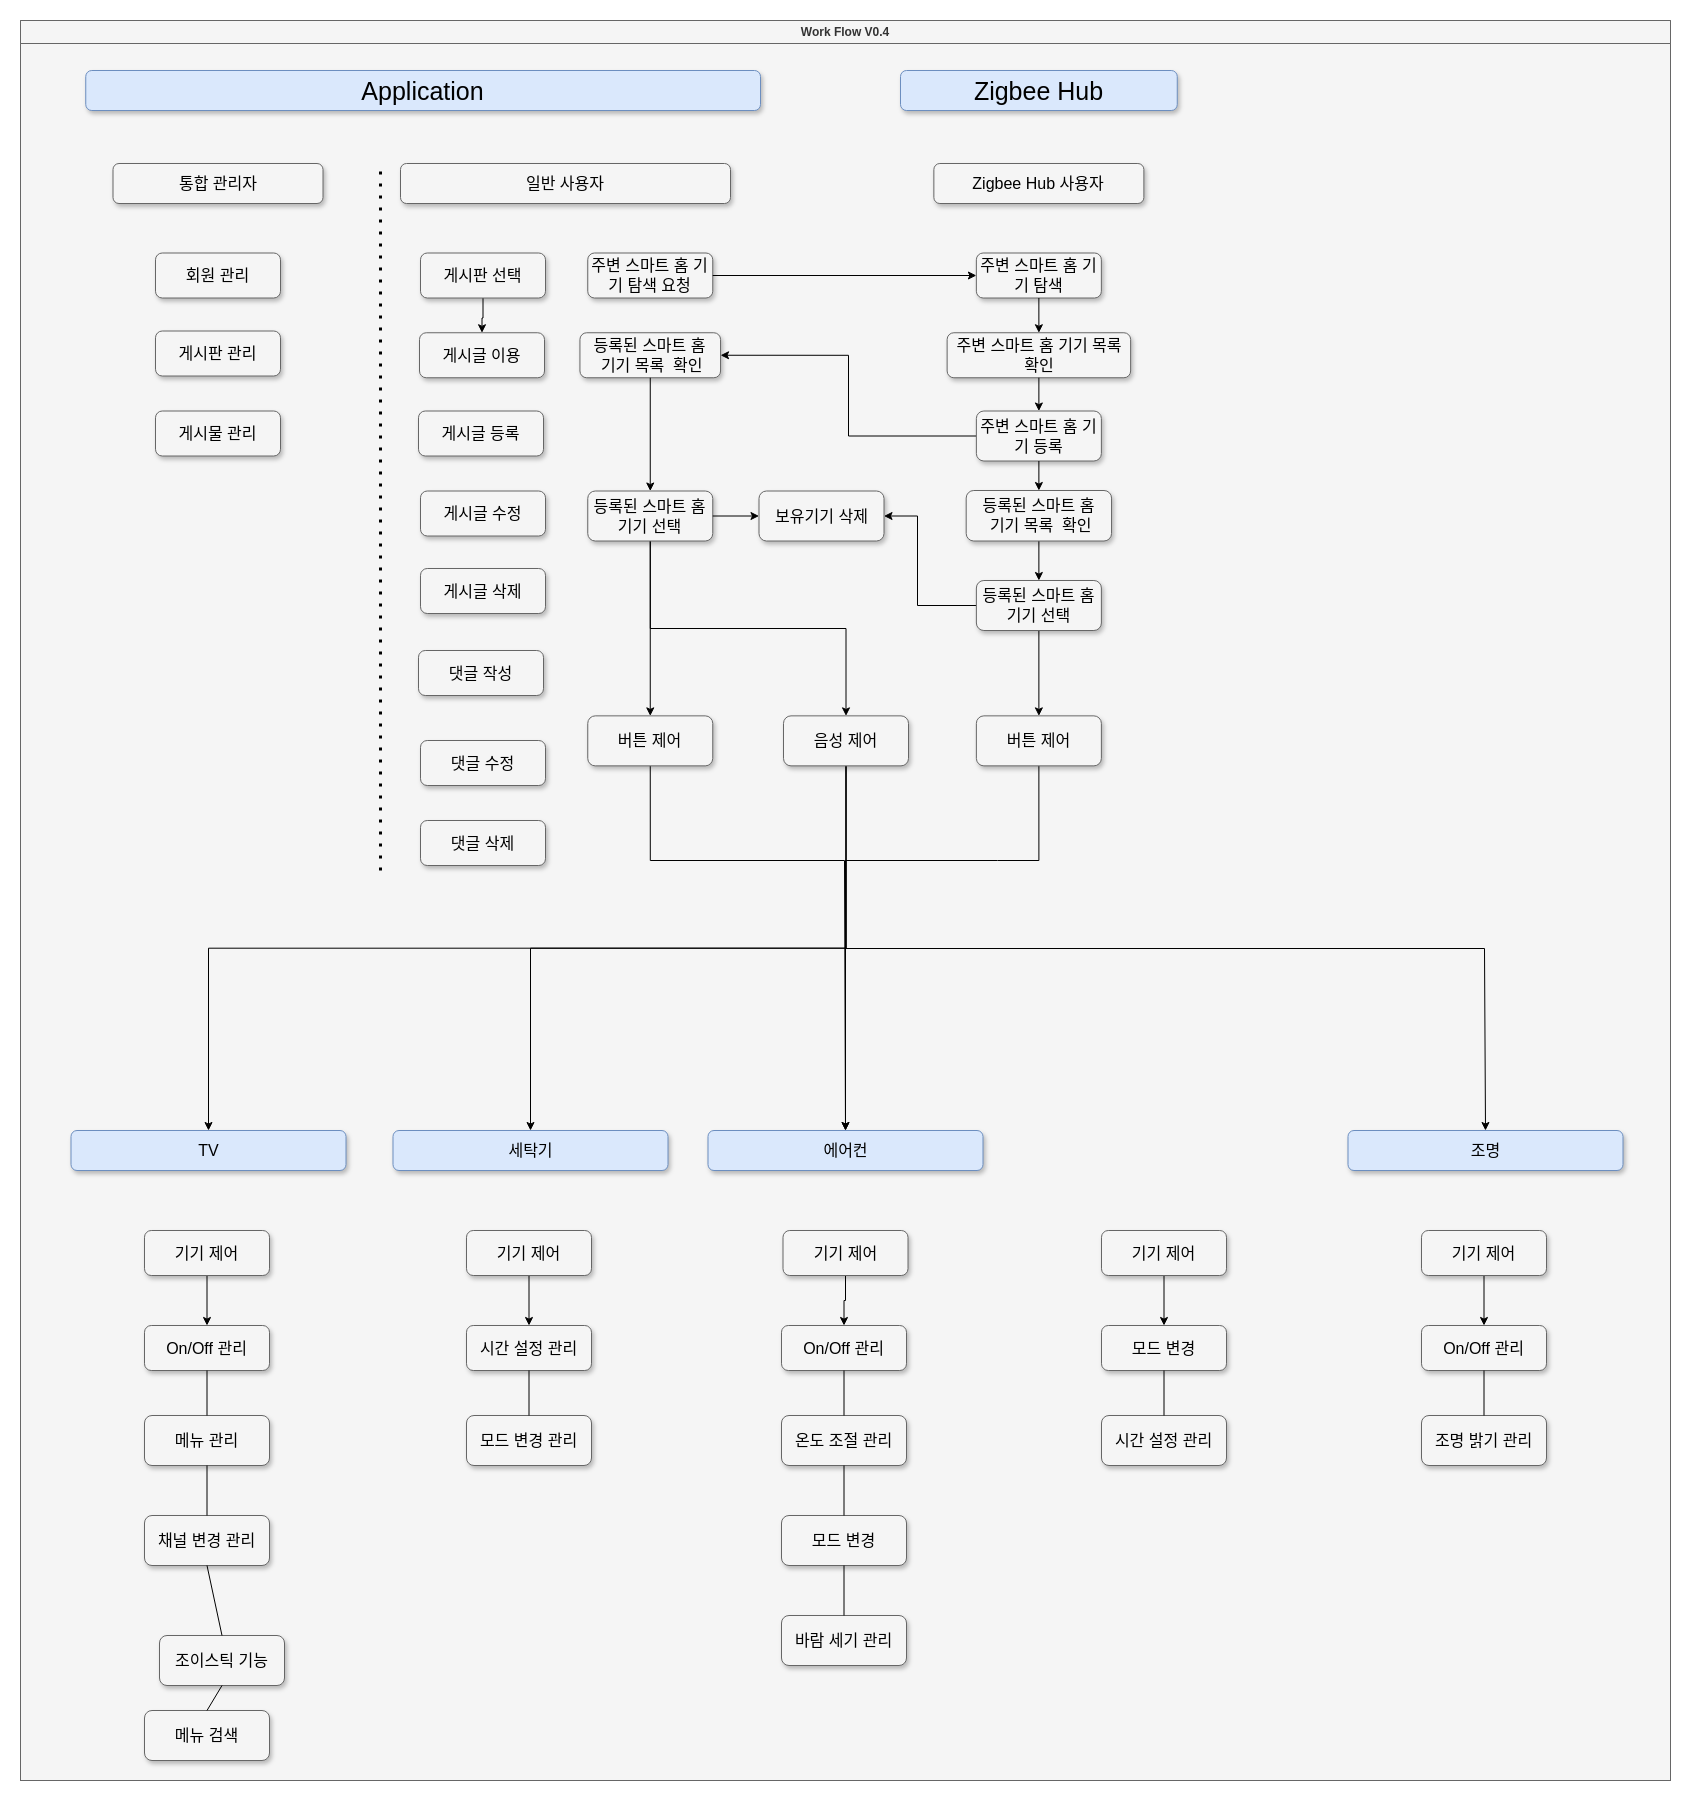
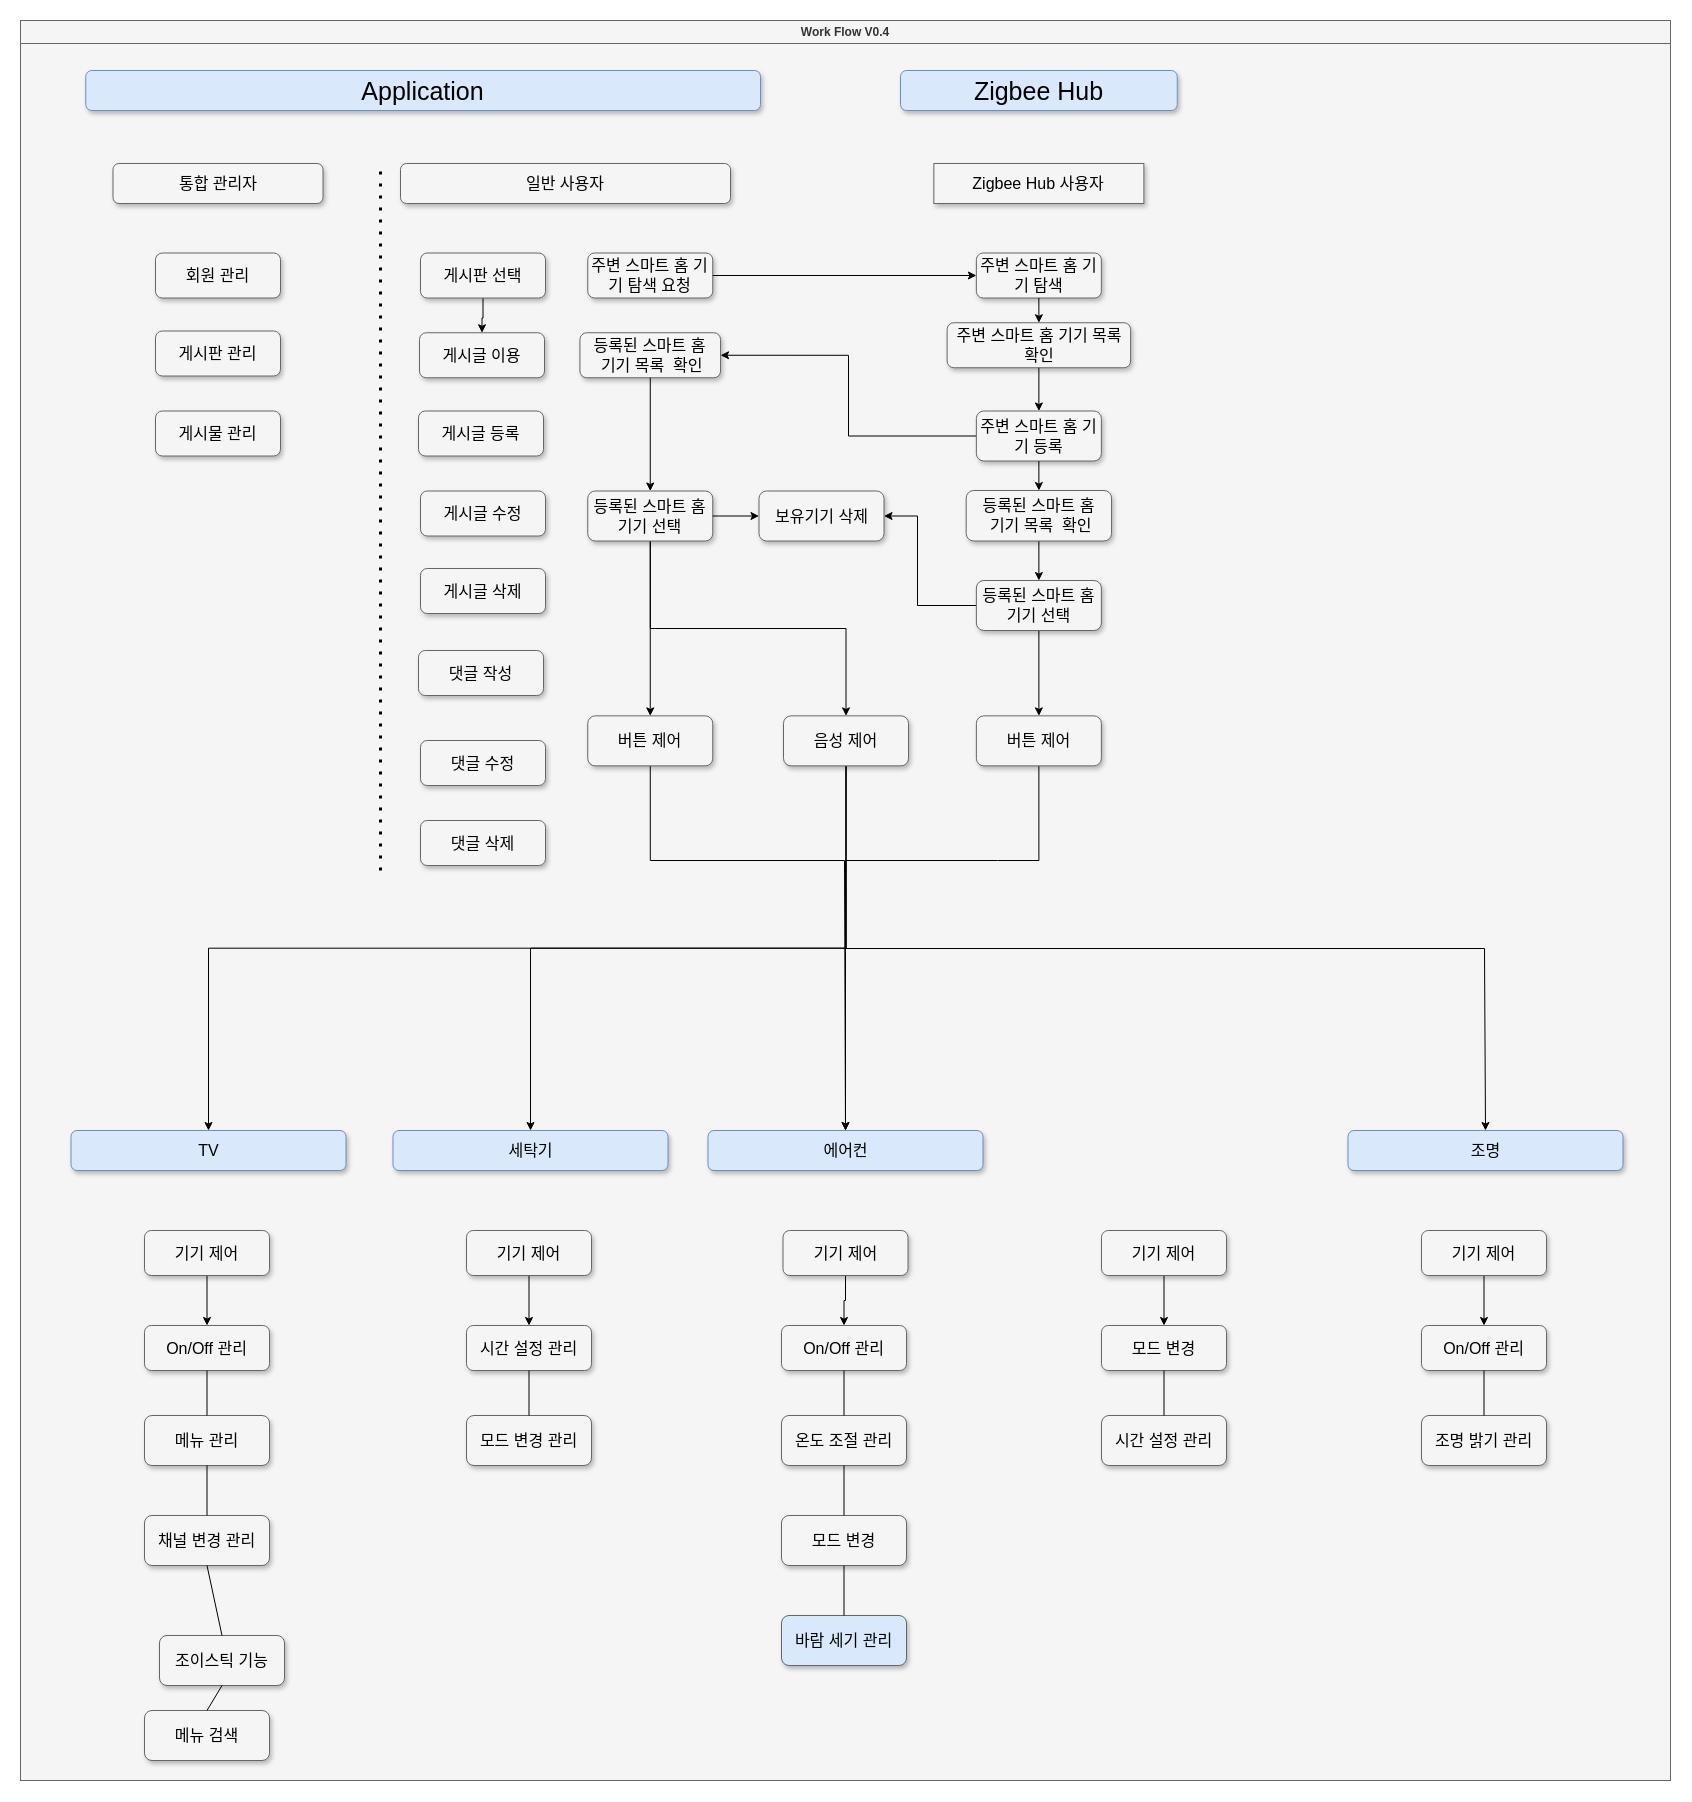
node "Zigbee Hub 사용자": shape rounded rectangle -> rectangle
node "주변 스마트 홈 기기 목록 확인": moved (1039, 355) -> (1039, 345)
node "바람 세기 관리": fillcolor #f5f5f5 -> #dae8fc
